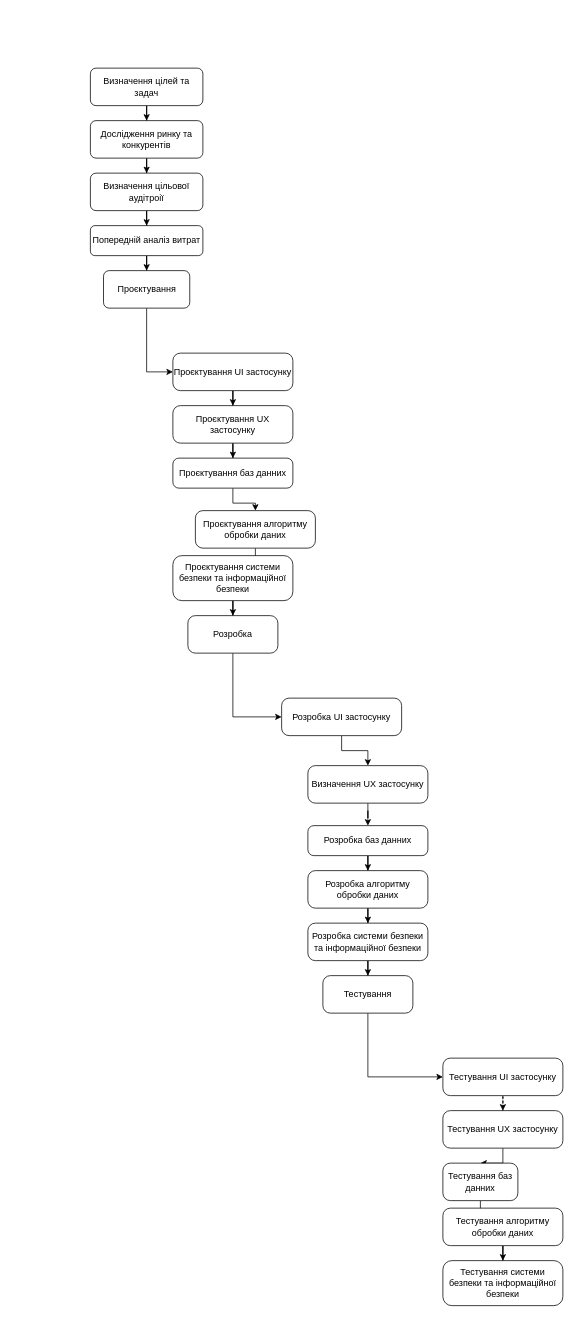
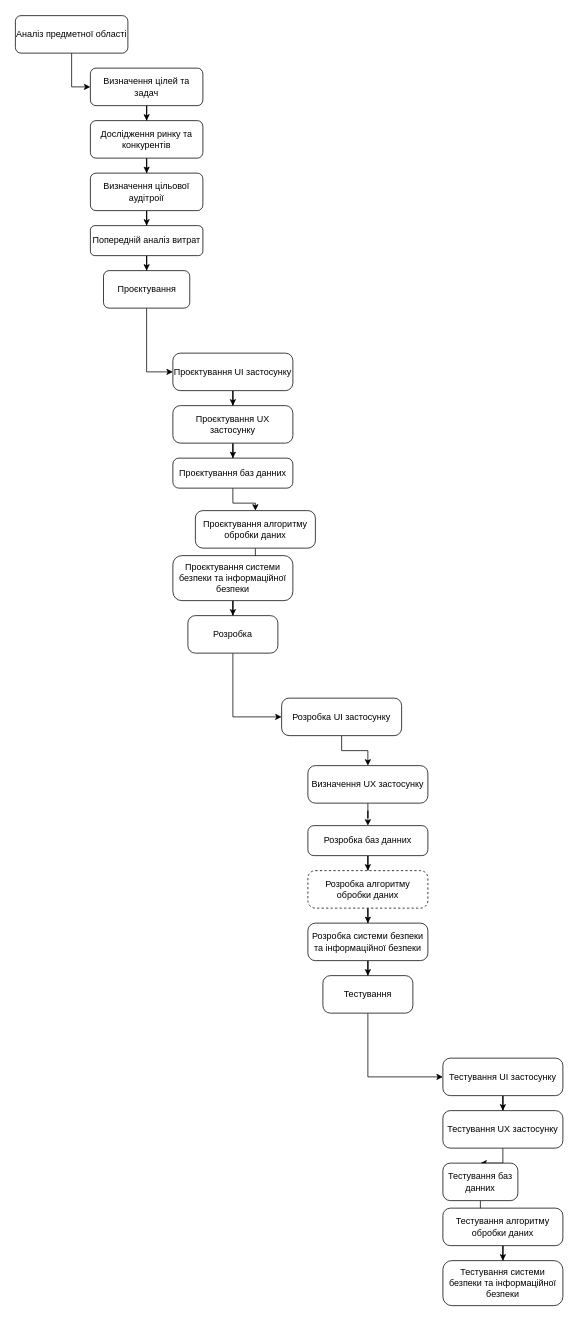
node "Аналіз предметної області": added
edge "Аналіз предметної області" -> "Визначення цілей та задач": added
node "Розробка алгоритму обробки даних": style solid -> dashed
edge "Тестування UI застосунку" -> "Тестування UX застосунку": style dashed -> solid
